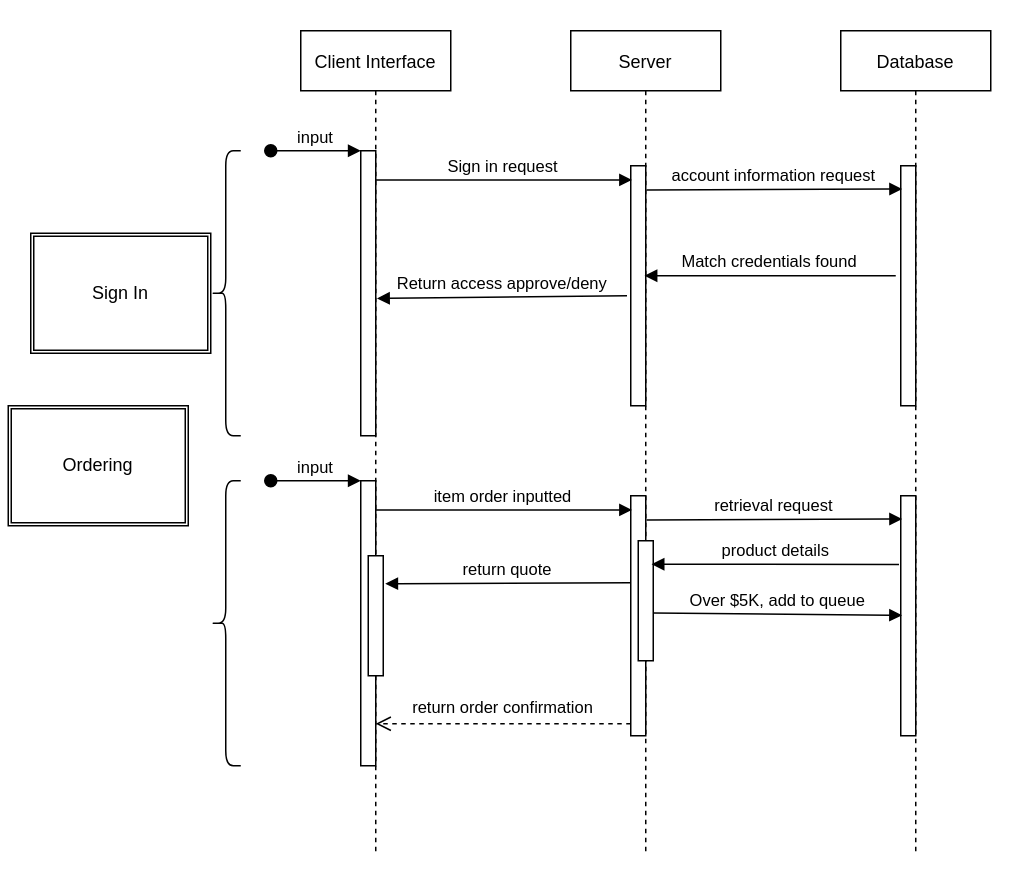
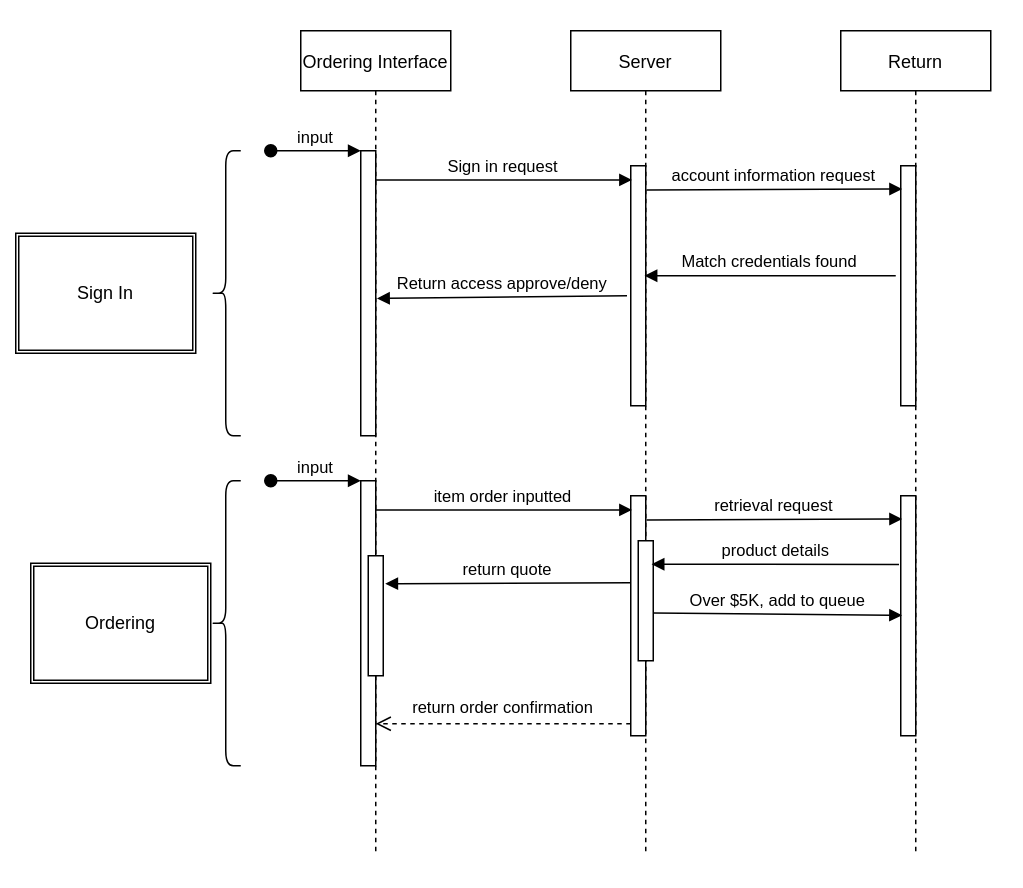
node "Client Interface": label "Client Interface" -> "Ordering Interface"
node "Database": label "Database" -> "Return"
node "Sign In": moved (121, 293) -> (106, 293)
node "Ordering": moved (98, 466) -> (121, 623)
